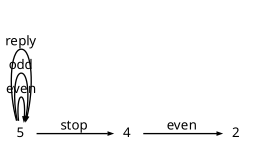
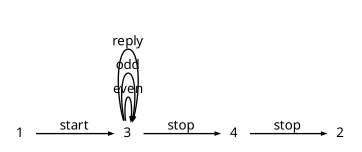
edge "4" -> "2": label "even" -> "stop"
node "5": label "5" -> "3"
node "1": added
